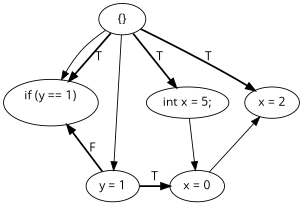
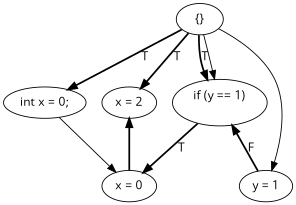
node "int x = 5;": label "int x = 5;" -> "int x = 0;"
edge "x = 0" -> "x = 2": style solid -> bold
edge "y = 1" -> "x = 0": now "if (y == 1)" -> "x = 0"
